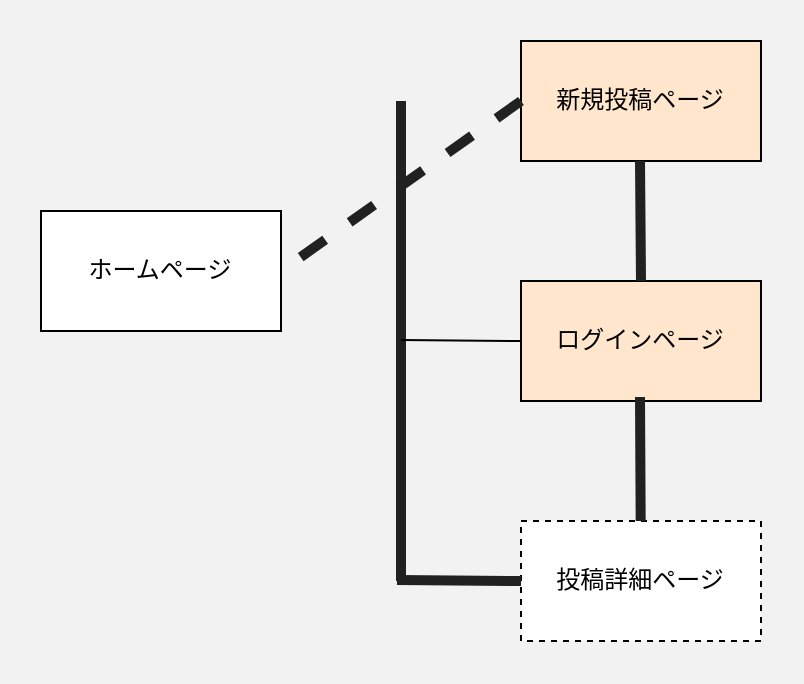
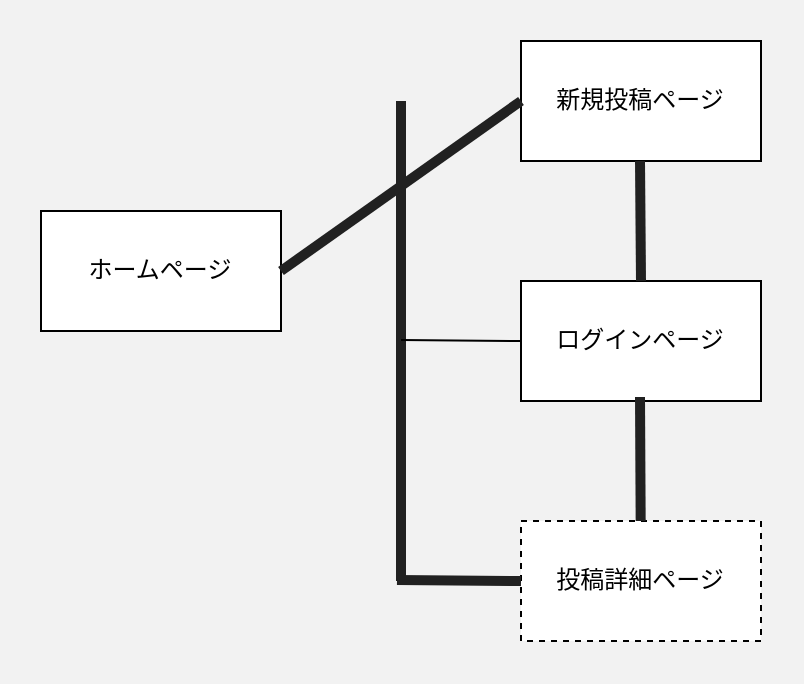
node "新規投稿ページ": fillcolor #ffe6cc -> #ffffff
edge "新規投稿ページ" -- "ホームページ": style dashed -> solid
node "ログインページ": fillcolor #ffe6cc -> #ffffff
